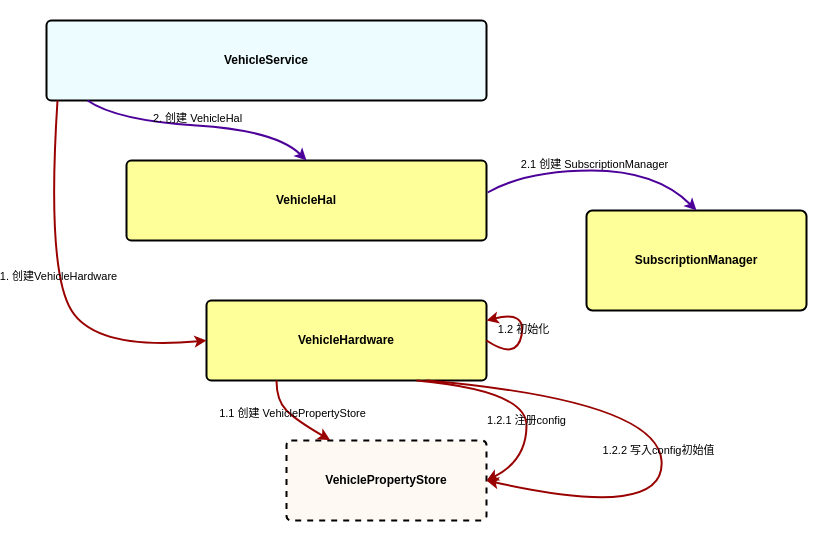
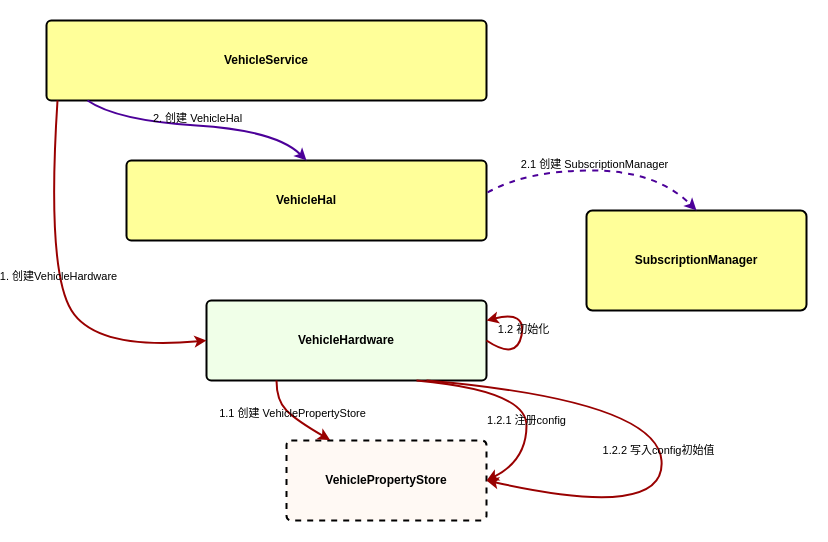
node "VehicleService": fillcolor #edfdff -> #ffff99
edge "VehicleHal" -> "SubscriptionManager": style solid -> dashed
node "VehicleHardware": fillcolor #ffff99 -> #f0ffe8
